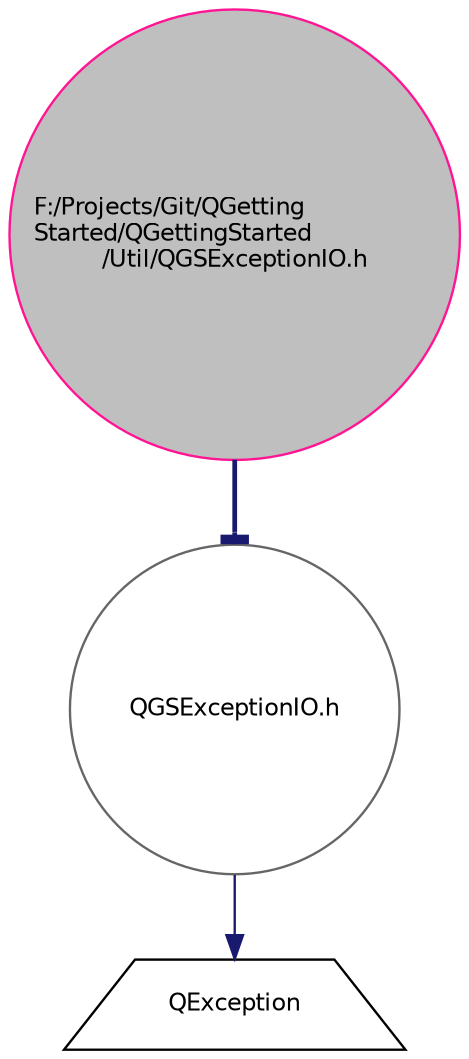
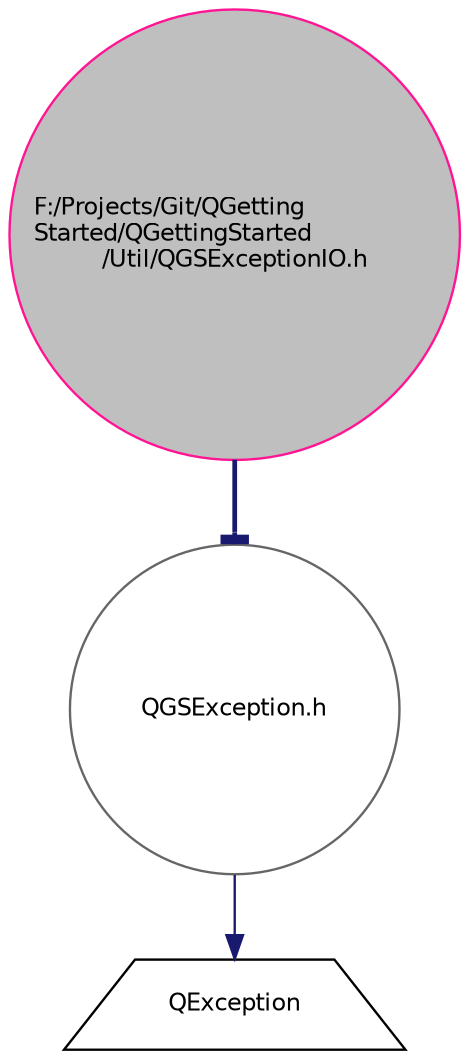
node "QGSExceptionIO.h": label "QGSExceptionIO.h" -> "QGSException.h"
